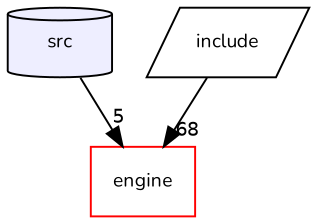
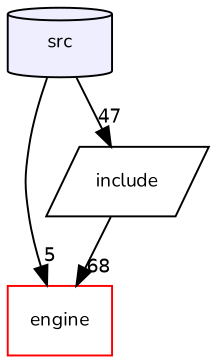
edge "src" -> "include": added
